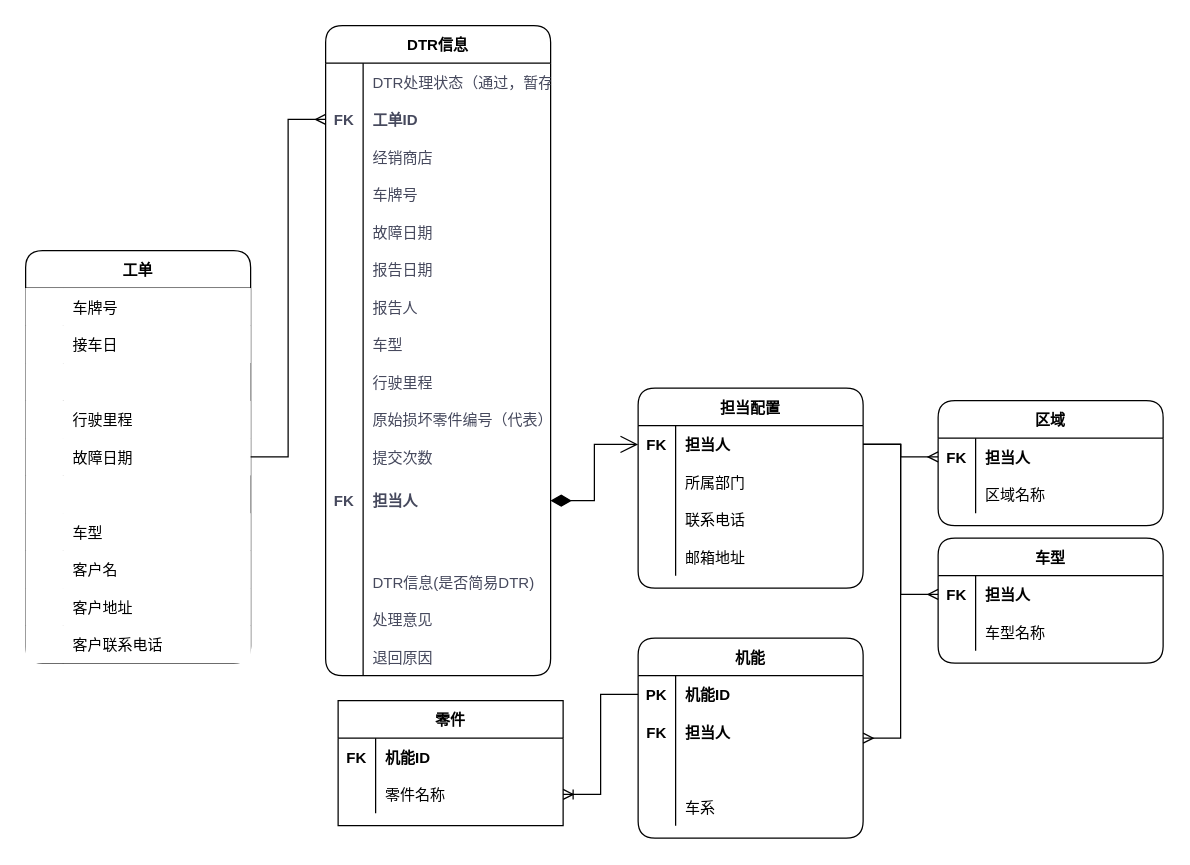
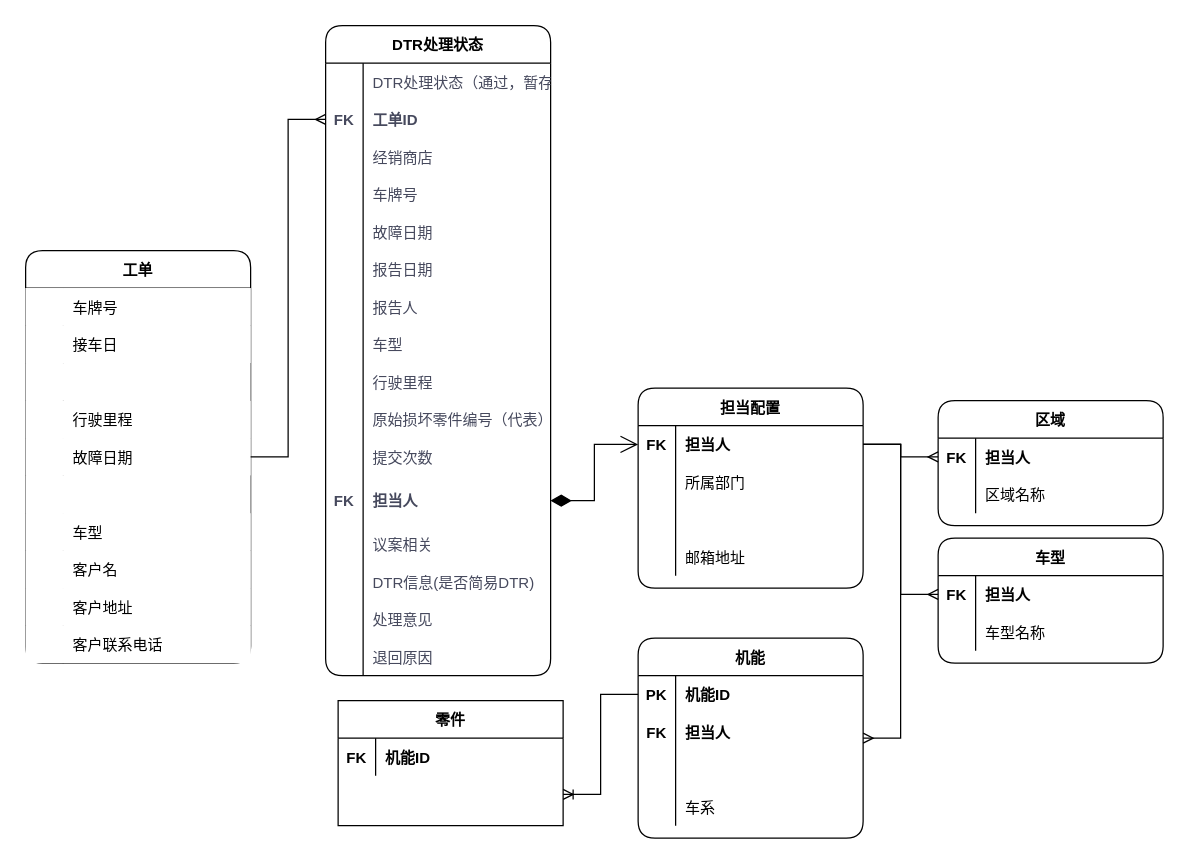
node "DTR信息": label "DTR信息" -> "DTR处理状态"
node "联系电话": removed
node "议案相关": added
node "零件名称": removed
